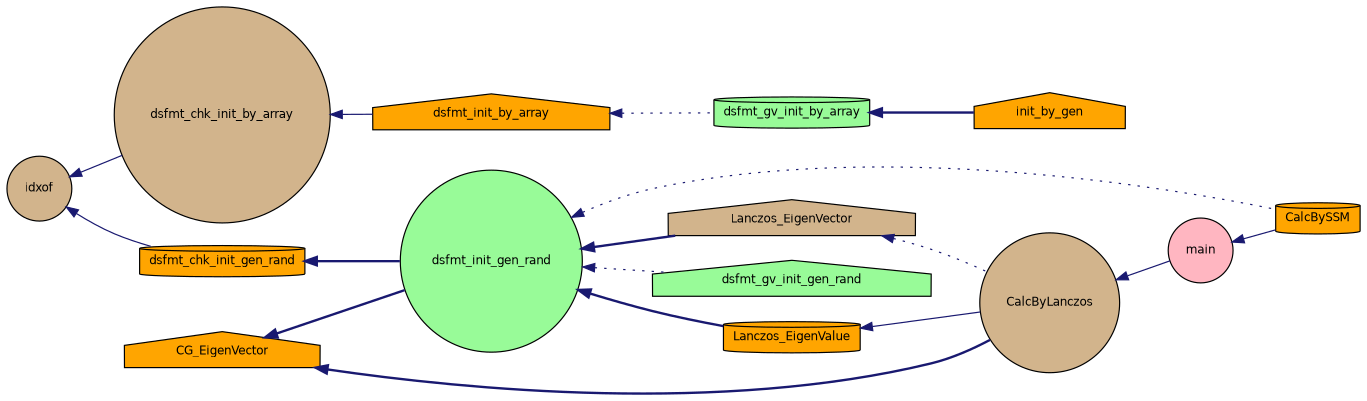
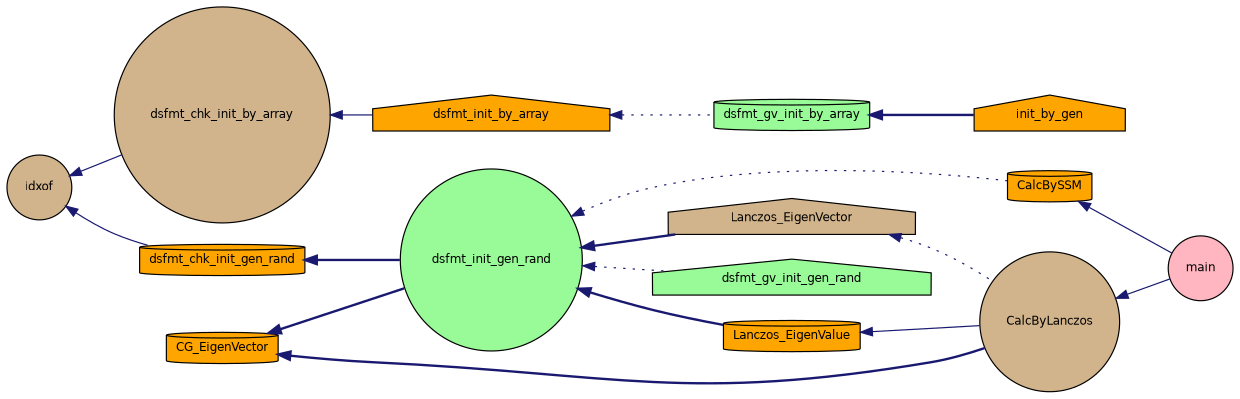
edge "CalcBySSM" -> "main": reversed
node "CG_EigenVector": shape house -> cylinder
